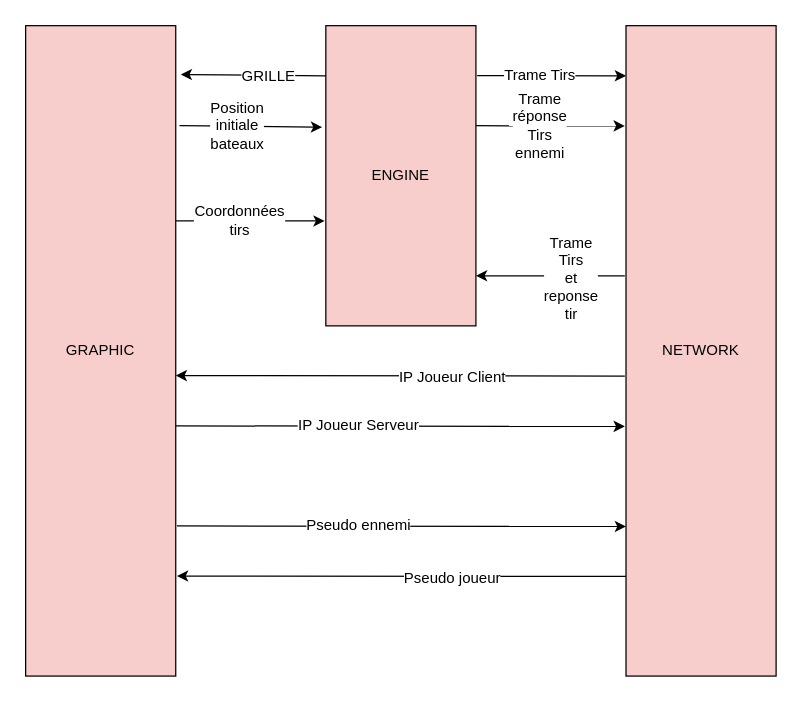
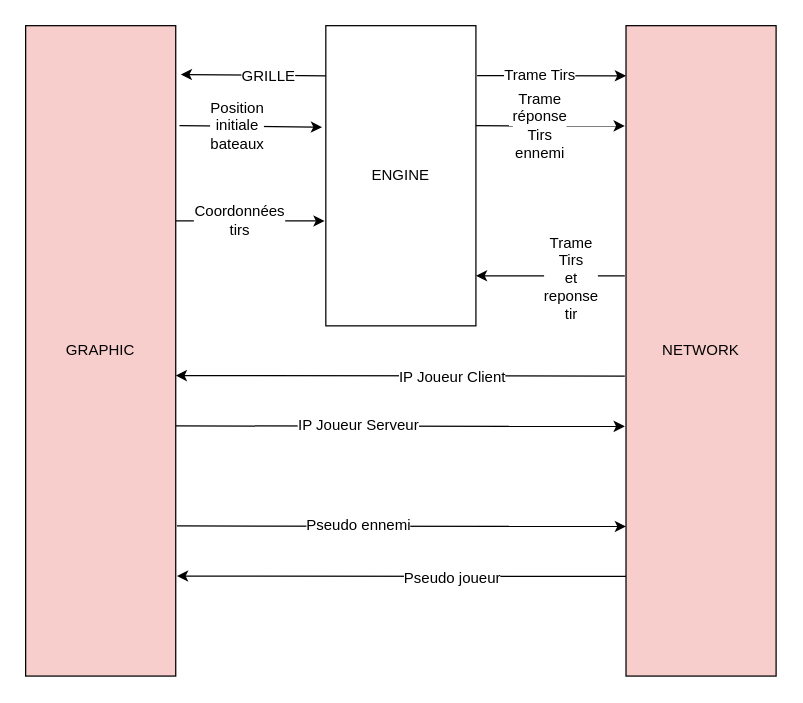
node "ENGINE": fillcolor #f8cecc -> #ffffff
